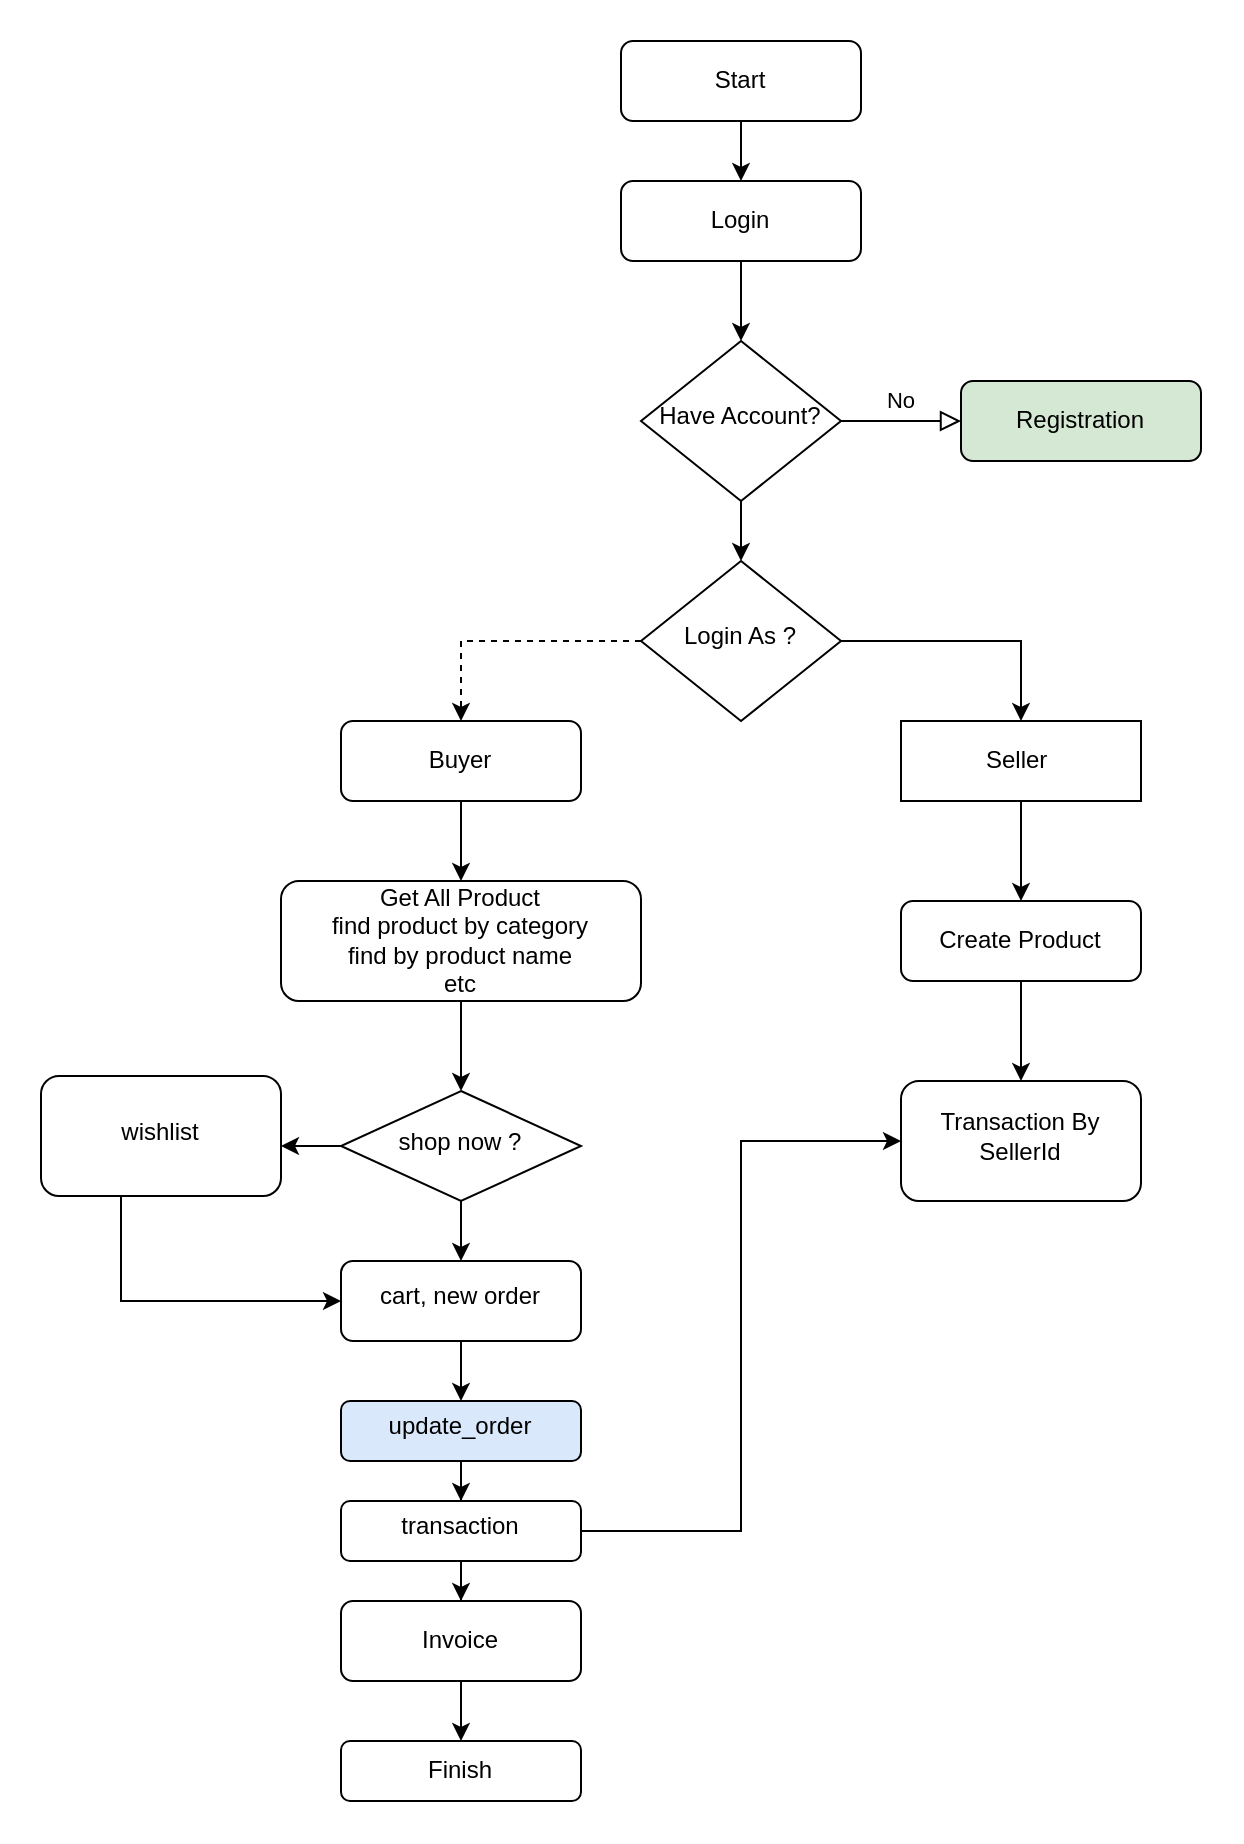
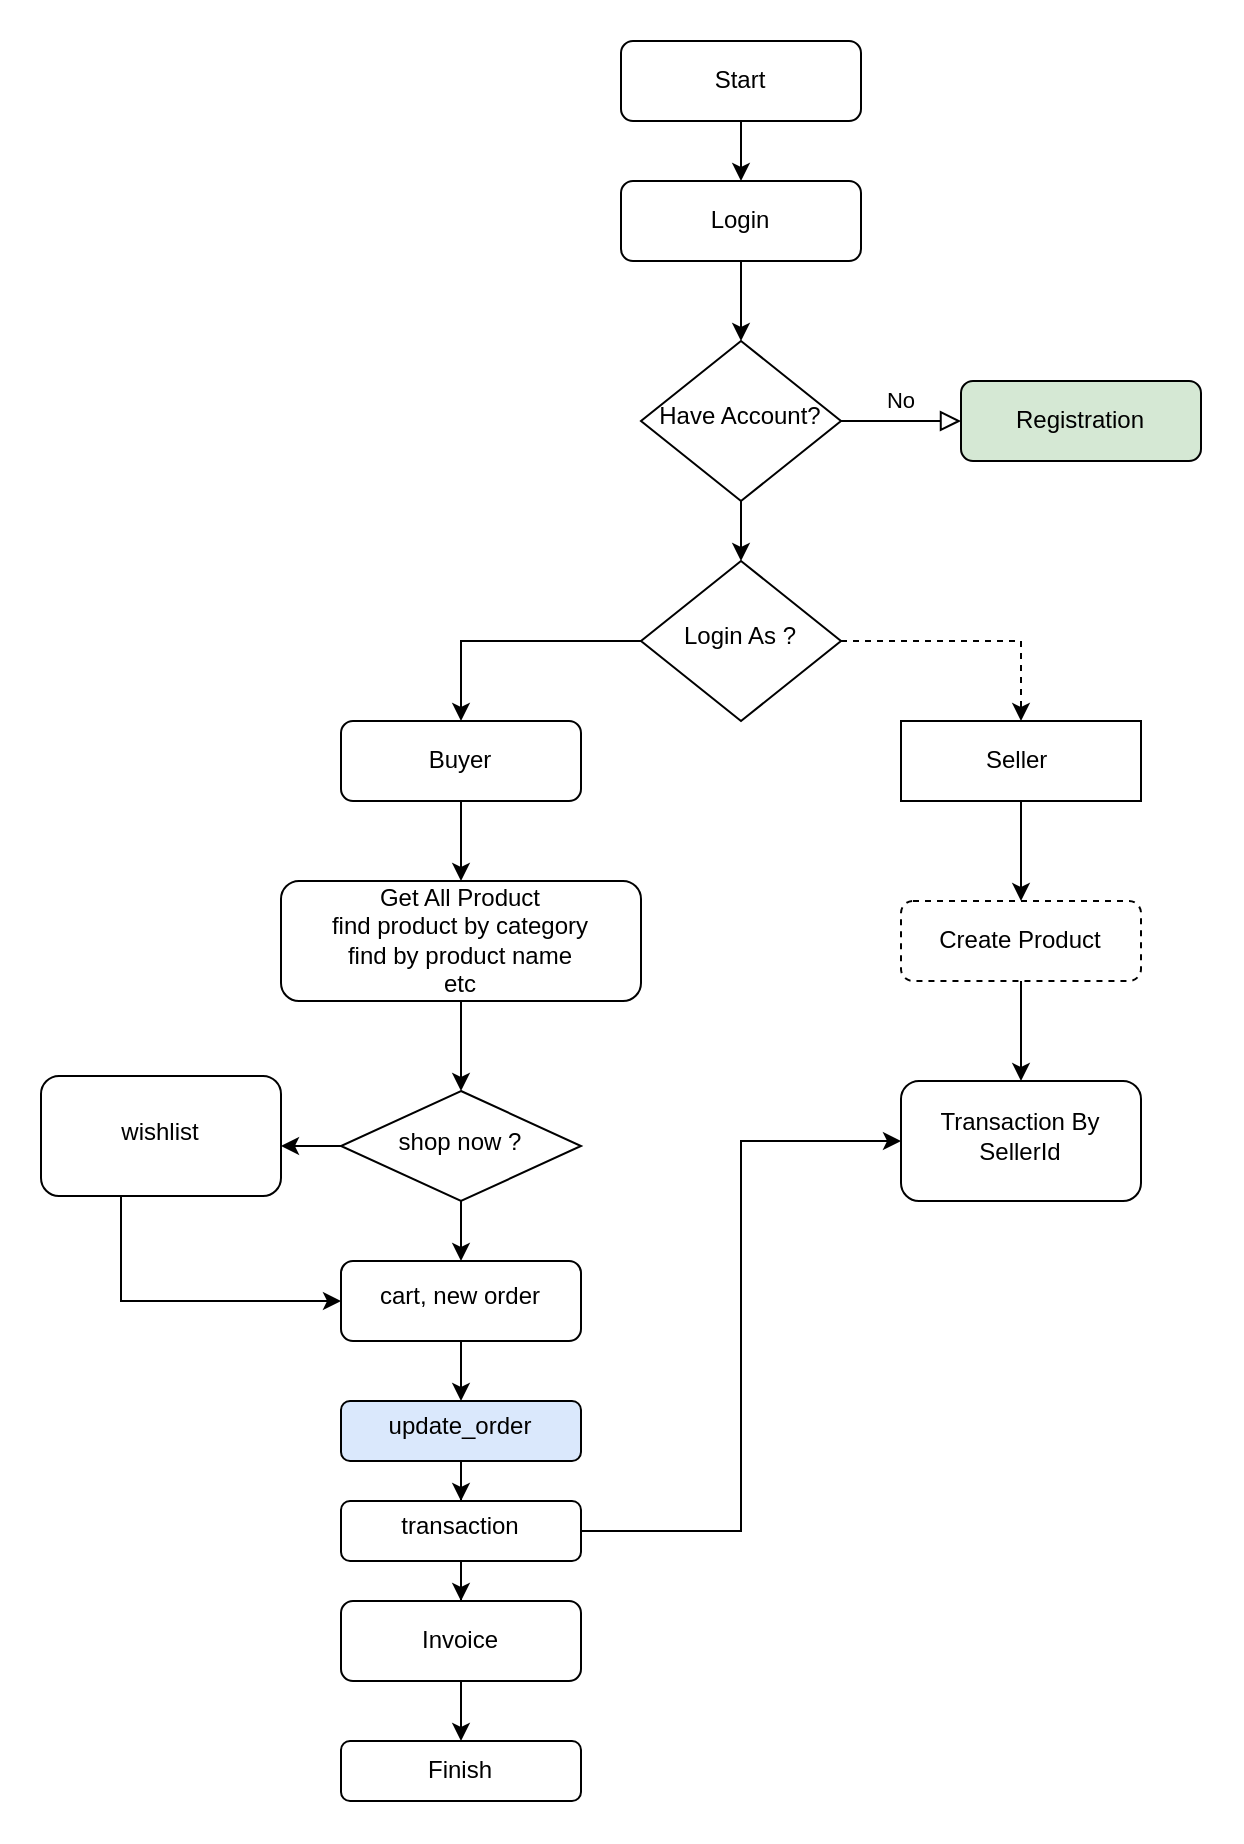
edge "Login As ?" -> "Buyer": style dashed -> solid
edge "Login As ?" -> "Seller": style solid -> dashed
node "Create Product": style solid -> dashed
